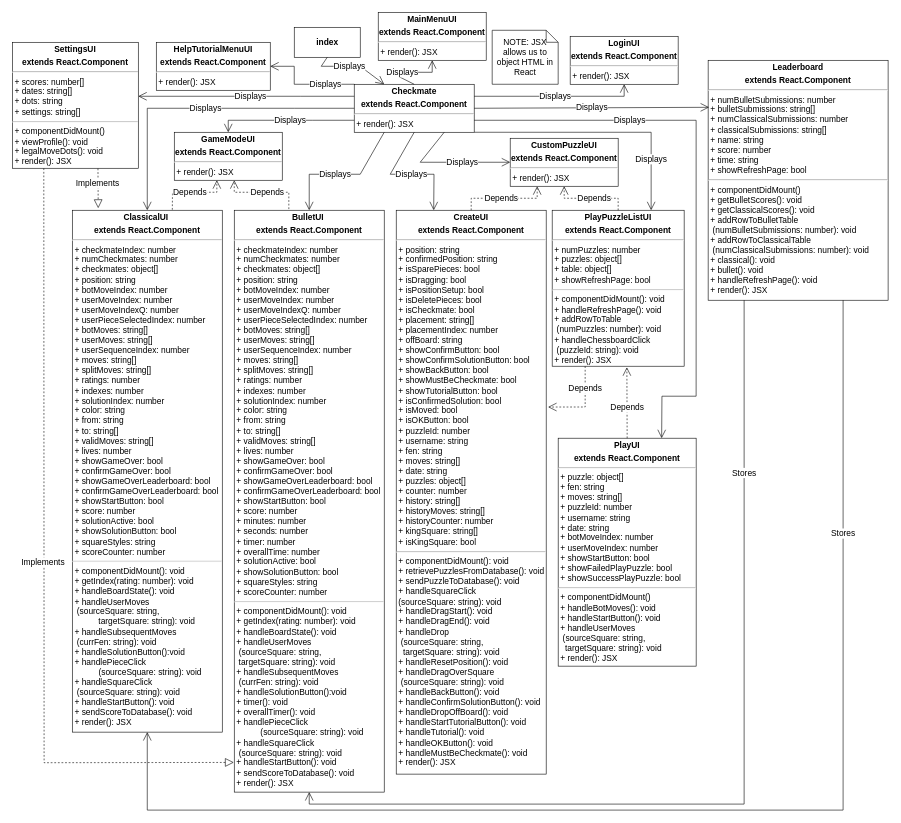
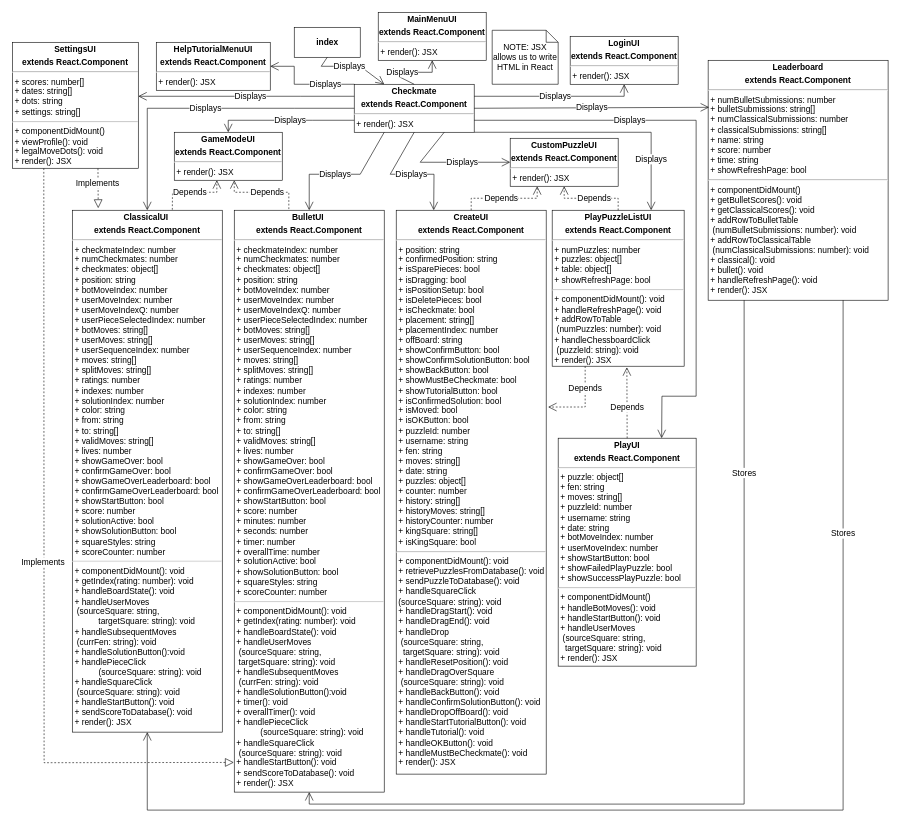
node "NOTE: JSX allows us to object HTML in React": label "NOTE: JSX allows us to object HTML in React" -> "NOTE: JSX allows us to write HTML in React"
